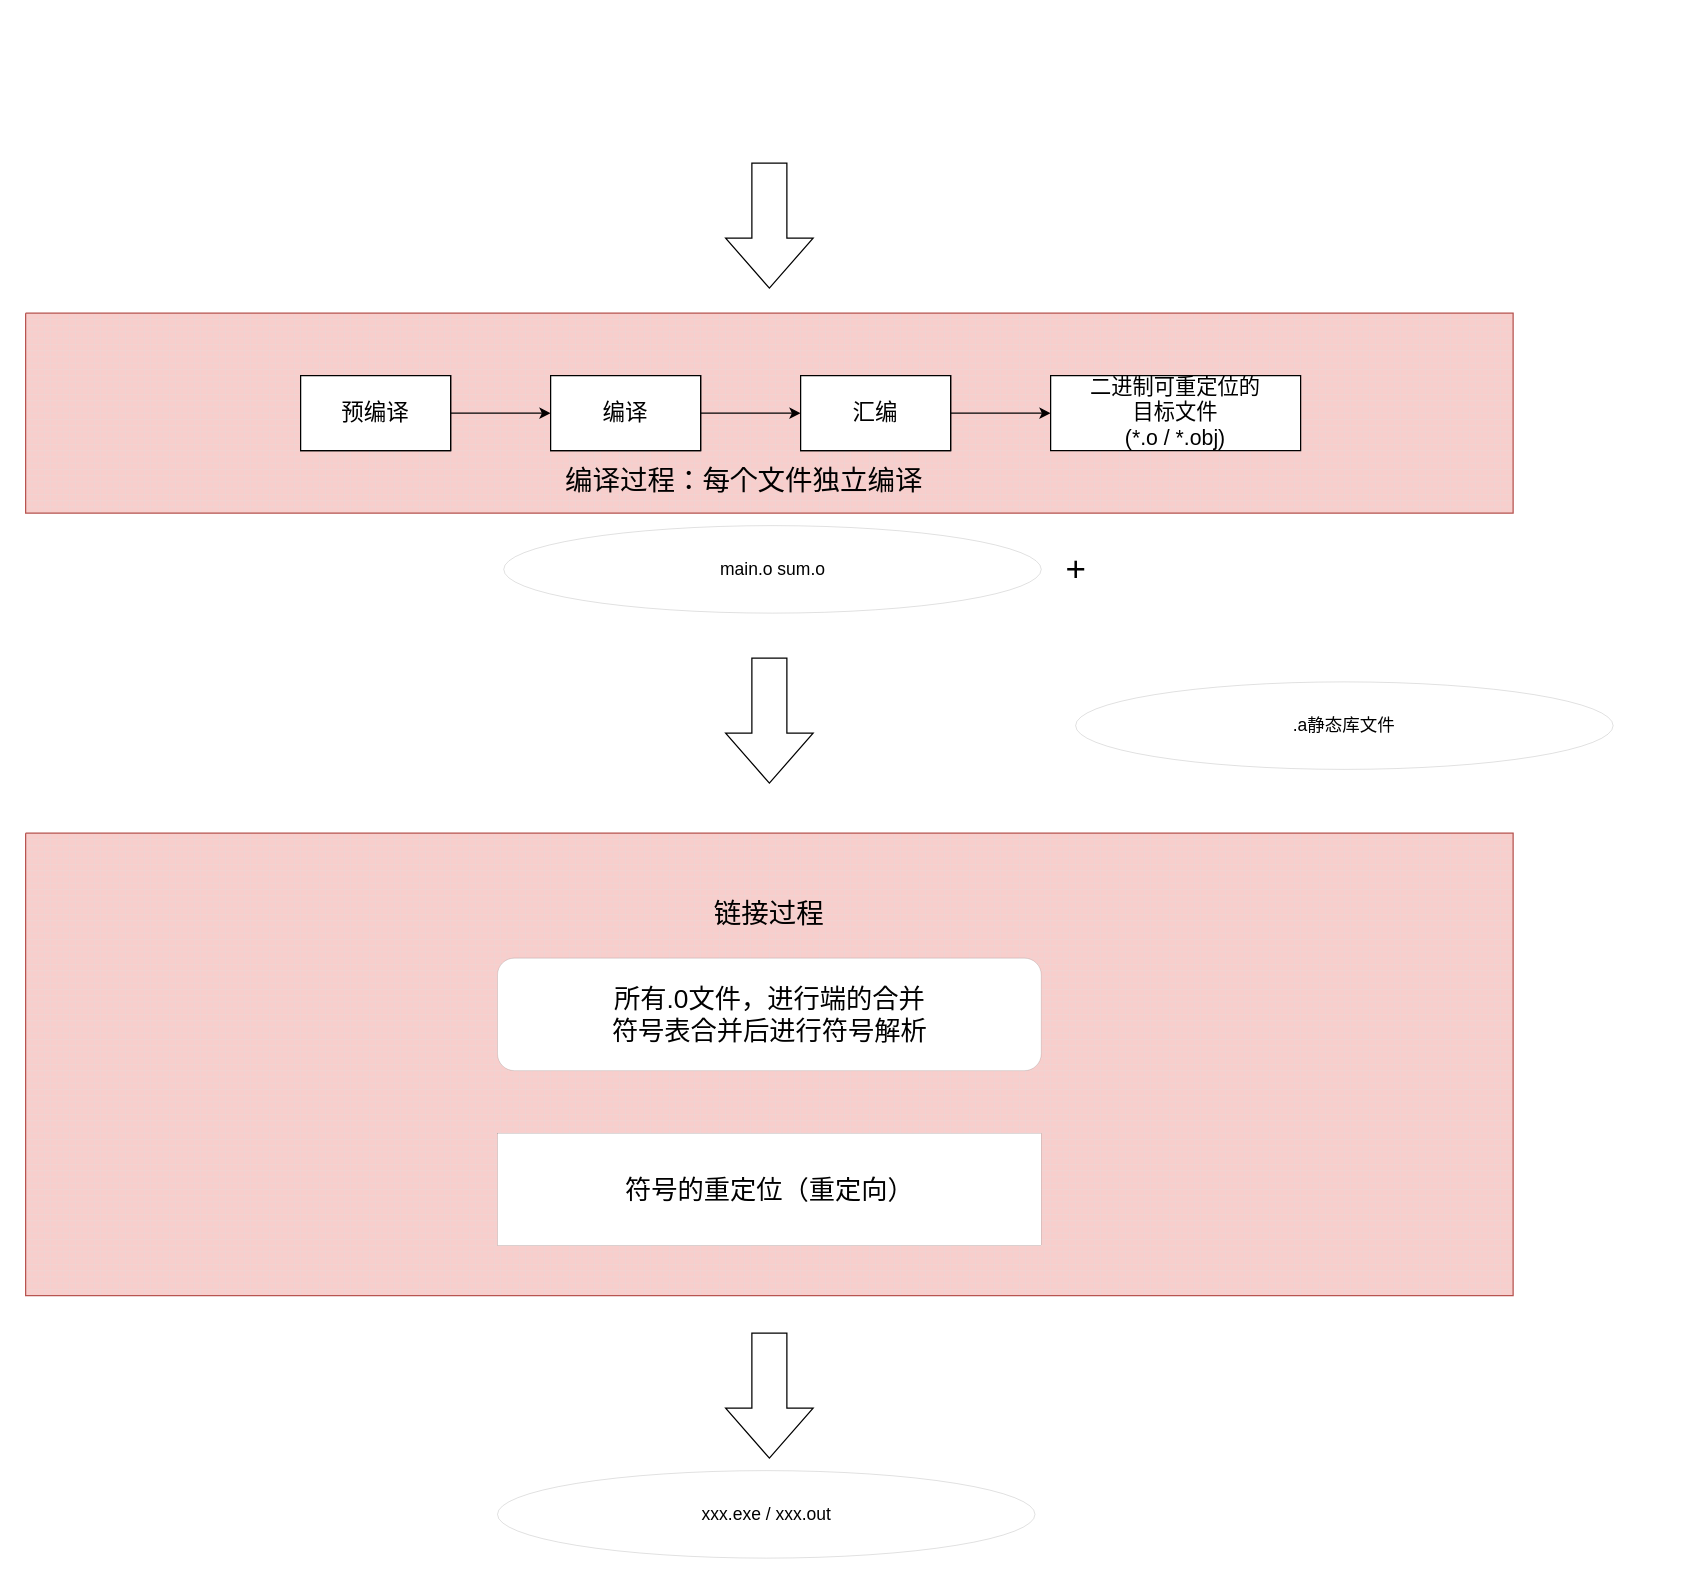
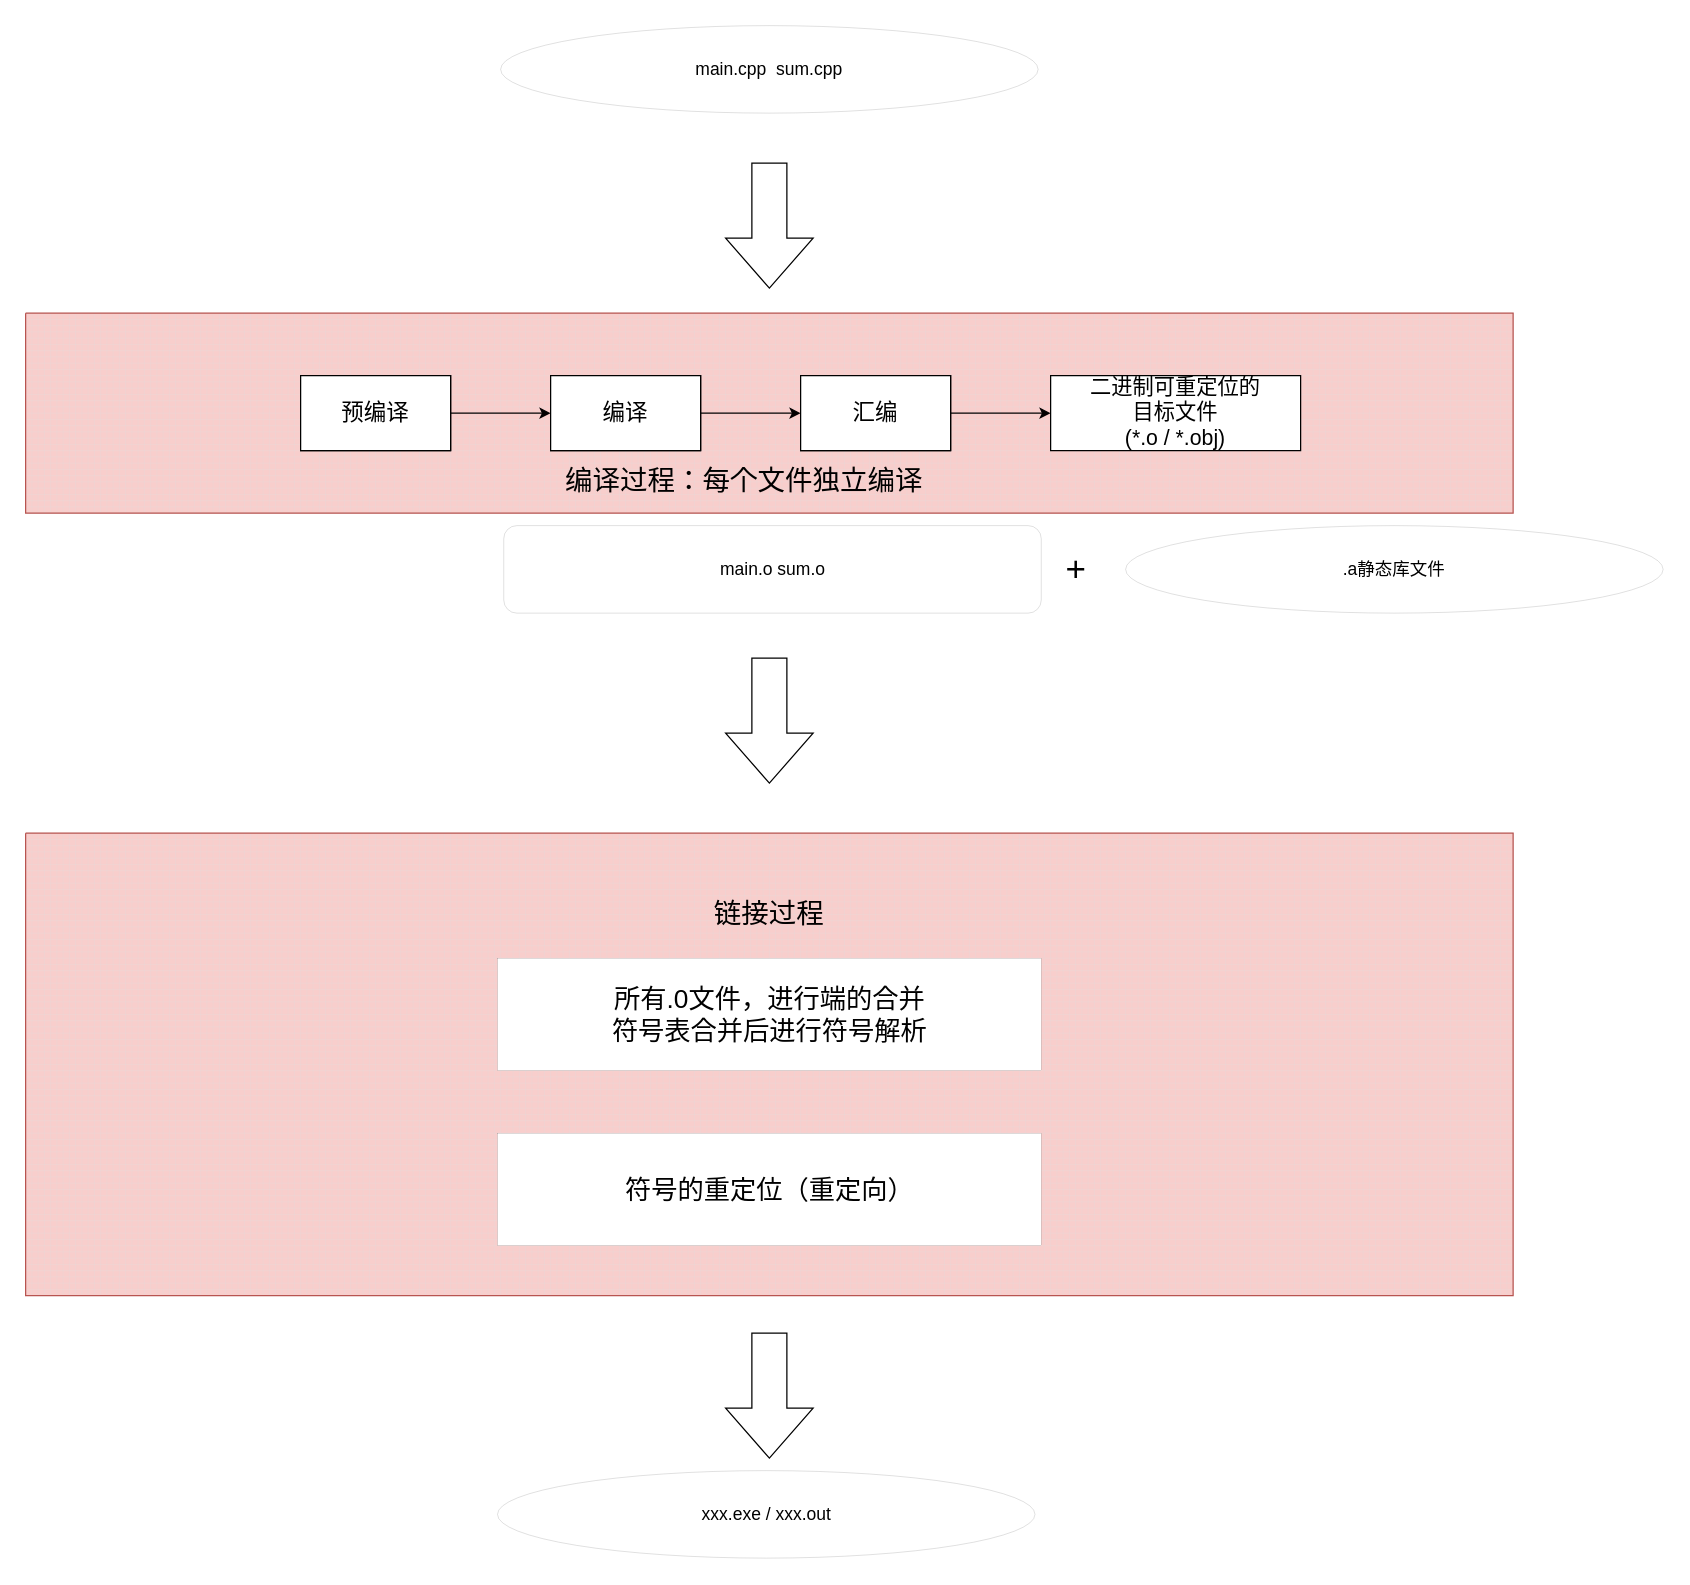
node "main.cpp sum.cpp": added
node "main.o sum.o": shape ellipse -> rounded rectangle
node ".a静态库文件": moved (1344, 726) -> (1394, 569)
node "所有.0文件，进行端的合并符号表合并后进行符号解析": shape rounded rectangle -> rectangle
